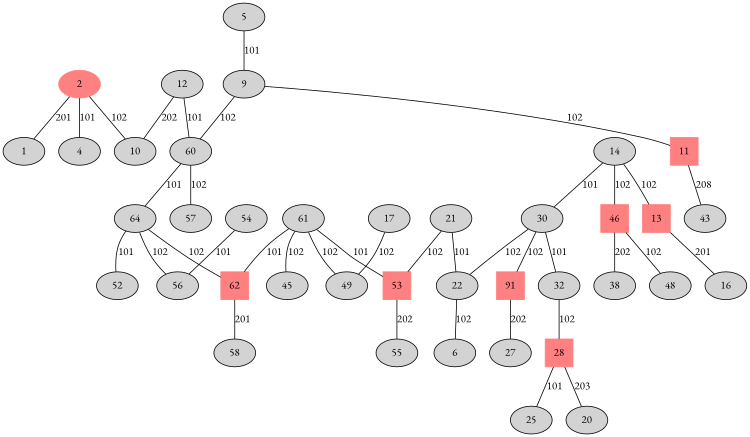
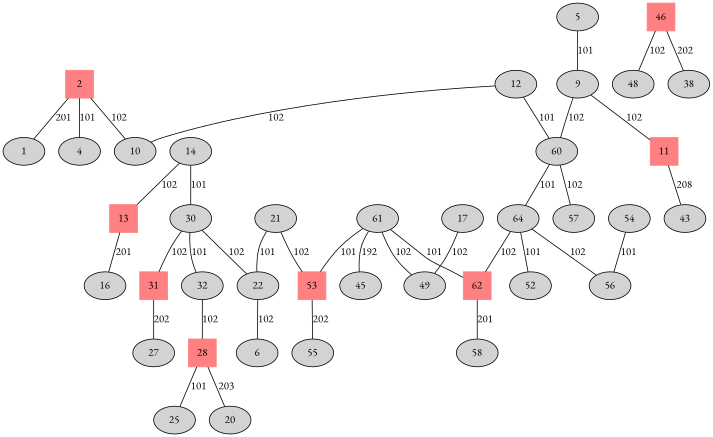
node "2": shape ellipse -> square
edge "12" -- "10": label "202" -> "102"
edge "14" -- "46": removed, label "102"
edge "61" -- "45": label "102" -> "192"
node "91": label "91" -> "31"
